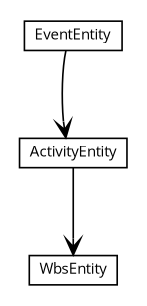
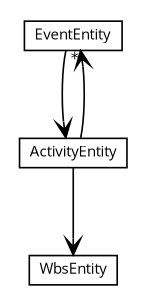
edge "ActivityEntity" -> "EventEntity": added
